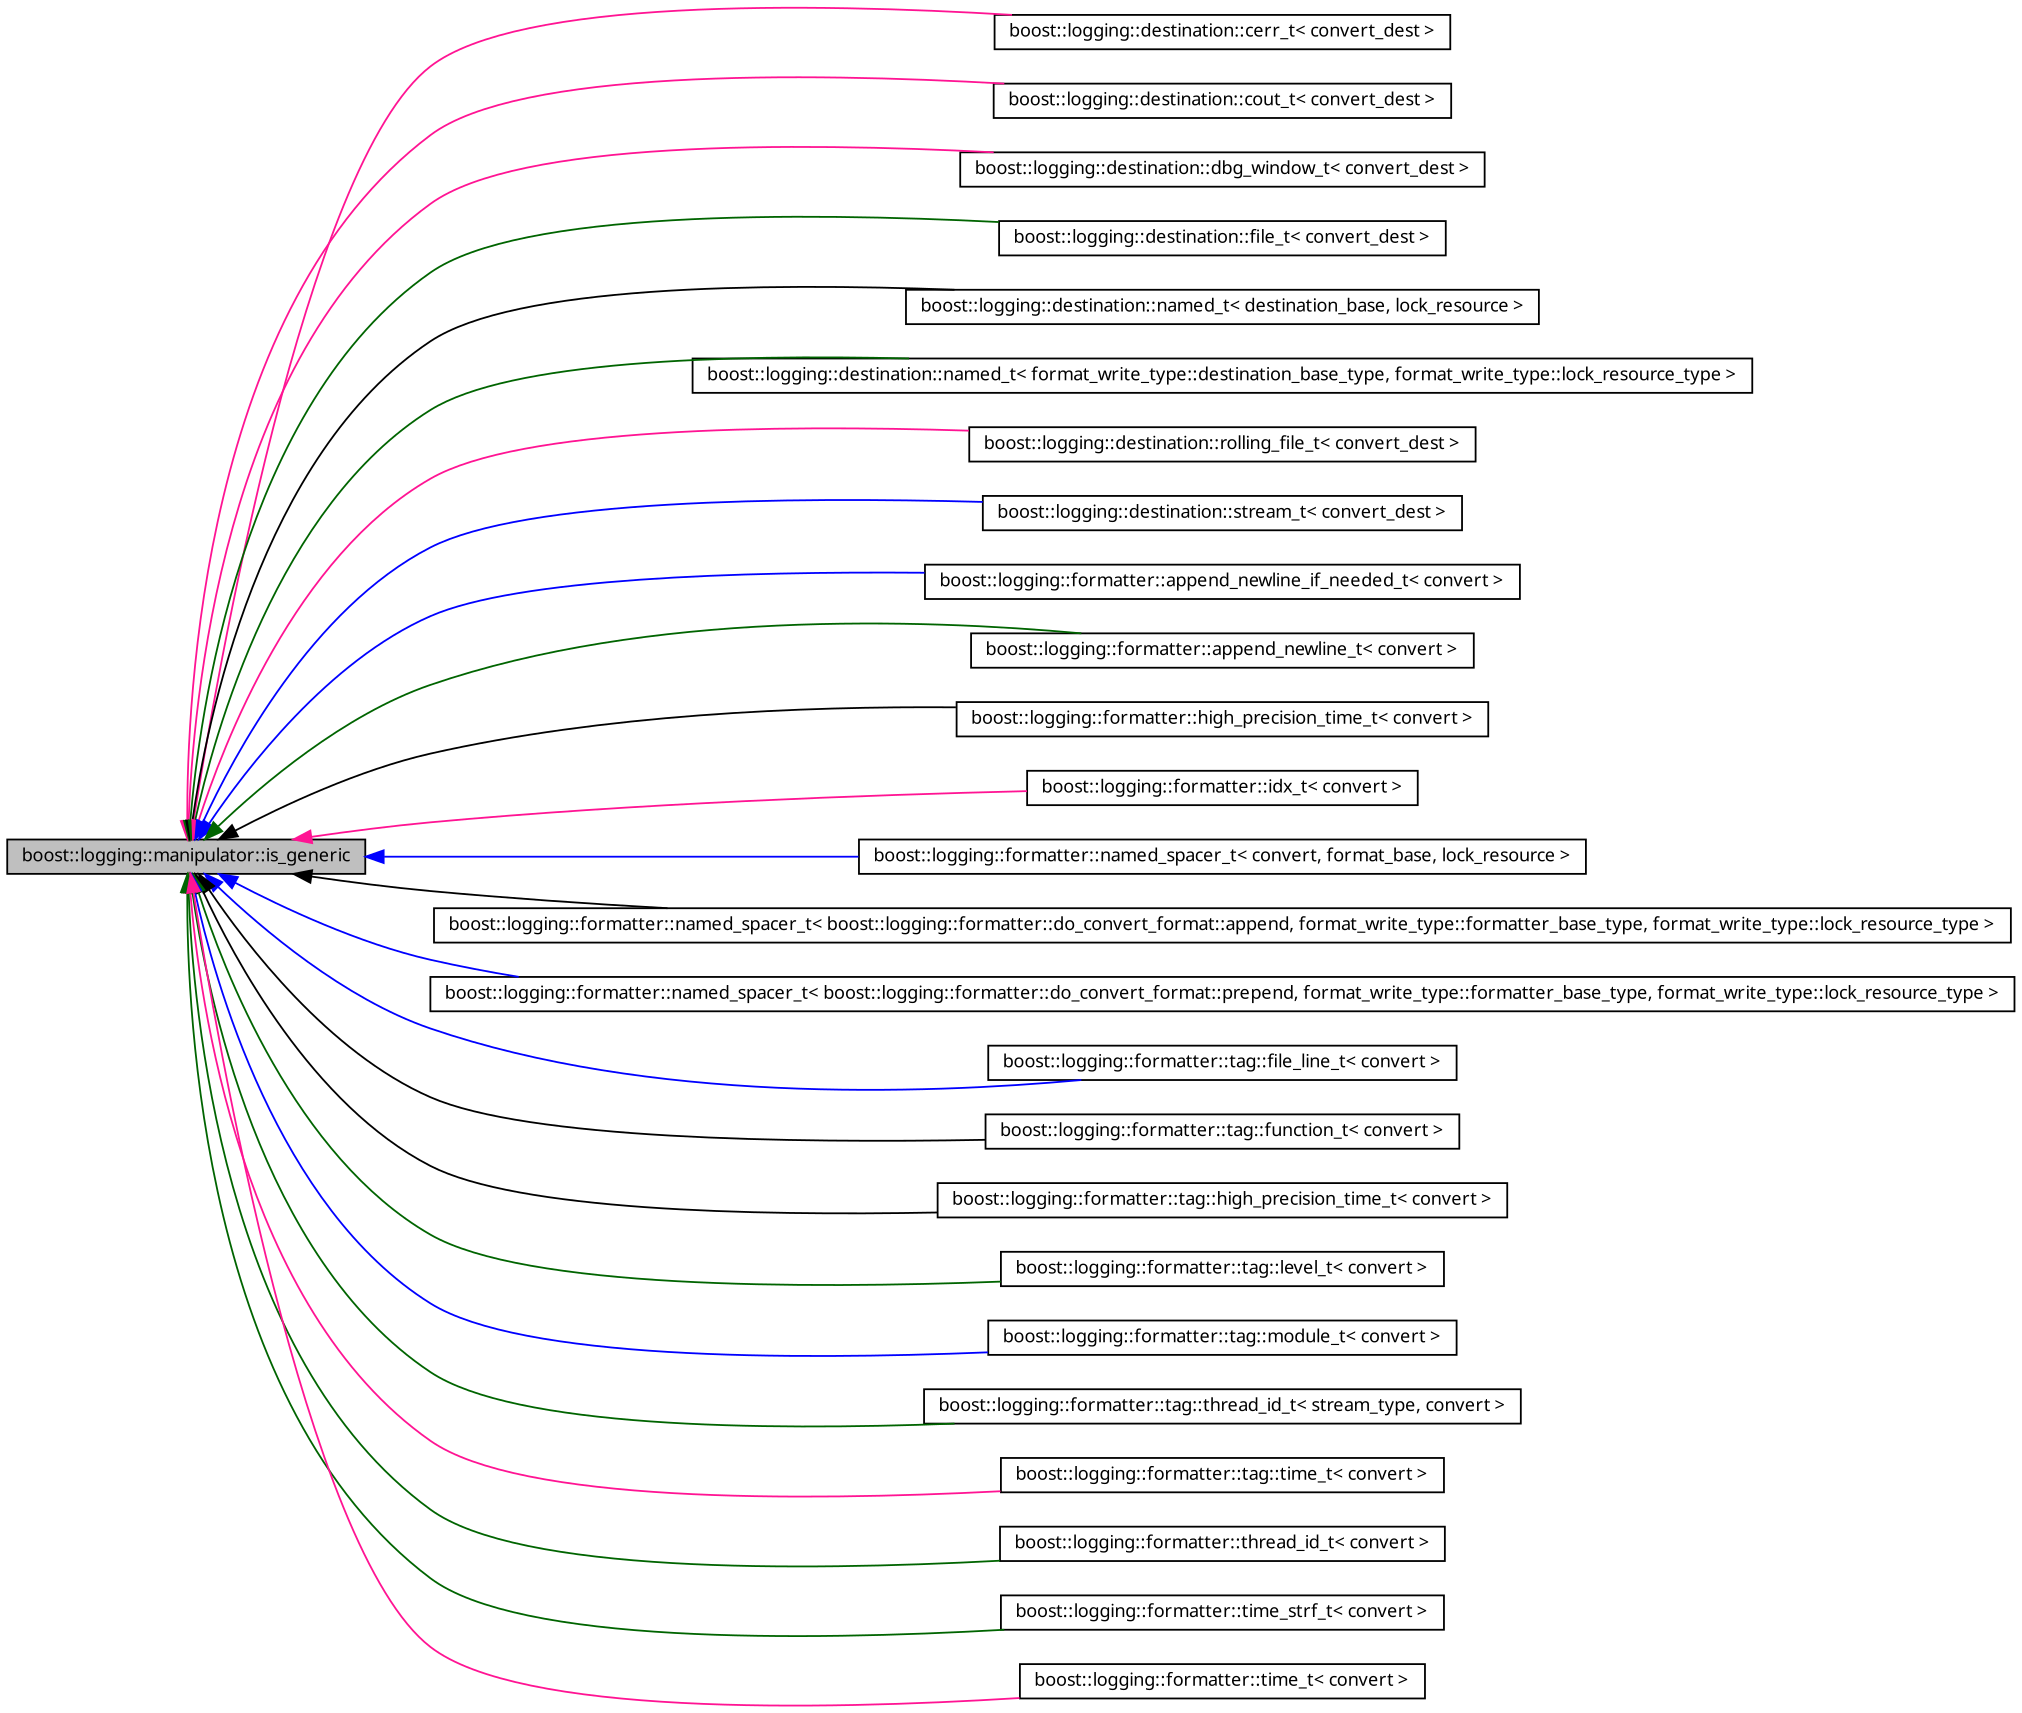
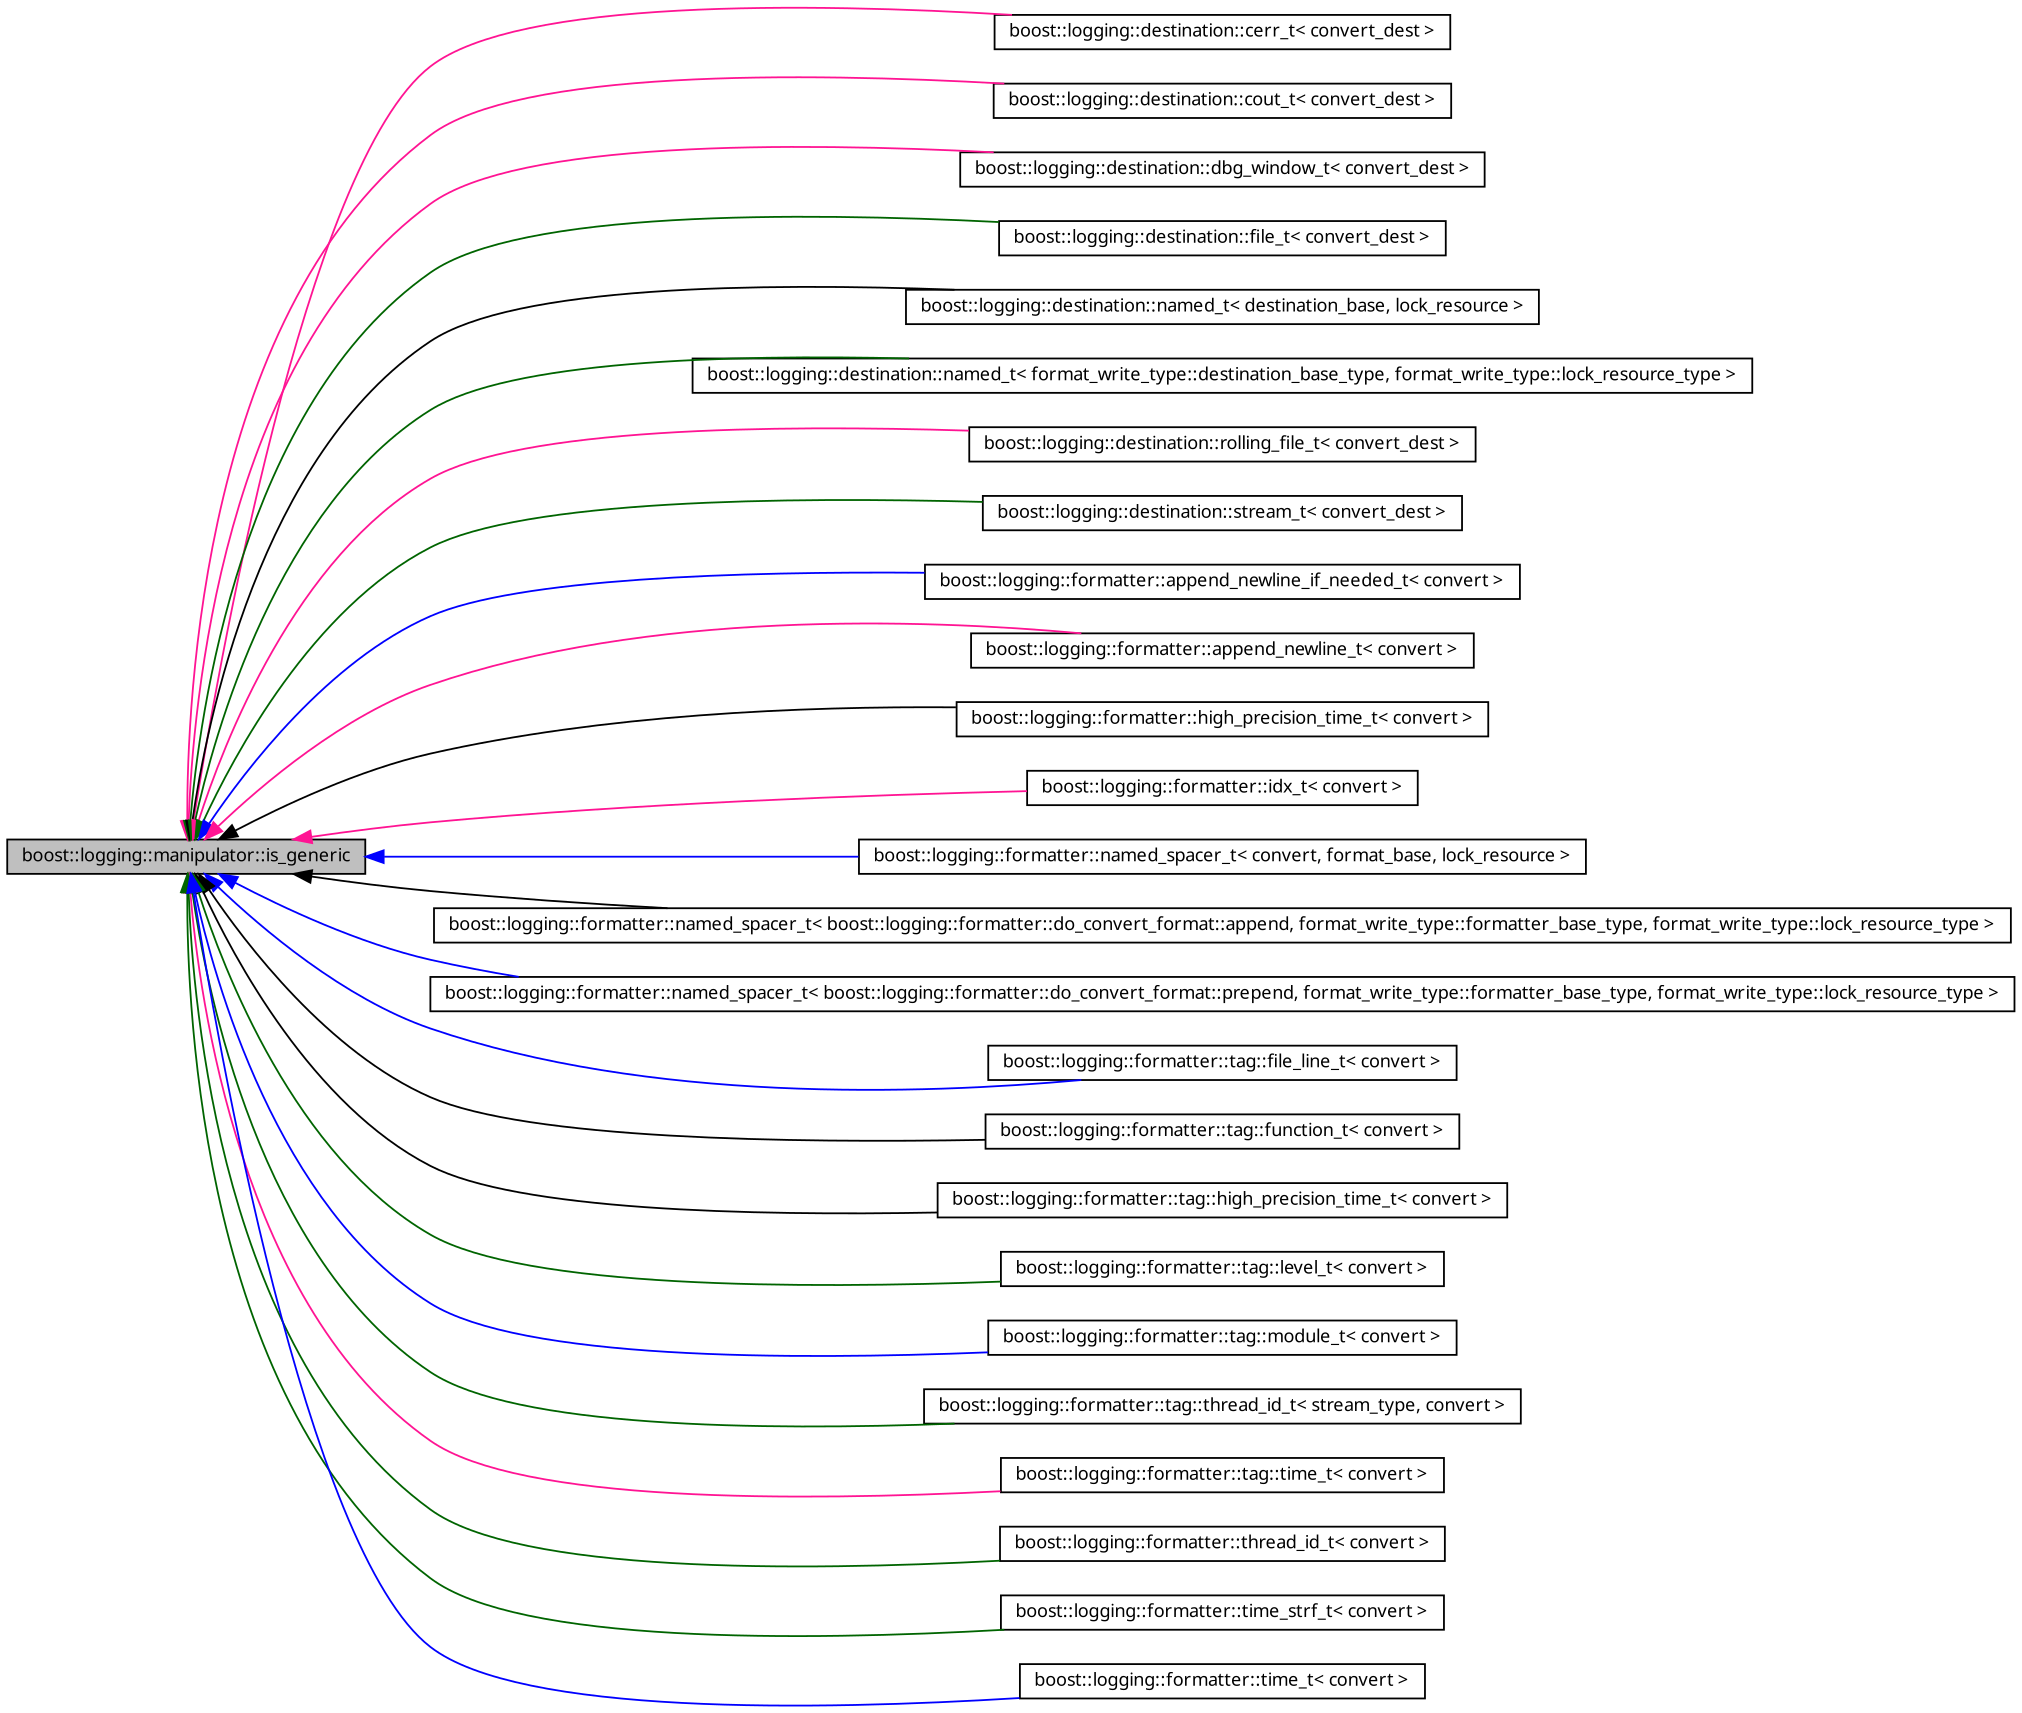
edge "boost::logging::destination::stream_t< convert_dest >" -> "boost::logging::manipulator::is_generic": color blue -> darkgreen
edge "boost::logging::formatter::append_newline_t< convert >" -> "boost::logging::manipulator::is_generic": color darkgreen -> deeppink
edge "boost::logging::formatter::time_t< convert >" -> "boost::logging::manipulator::is_generic": color deeppink -> blue
